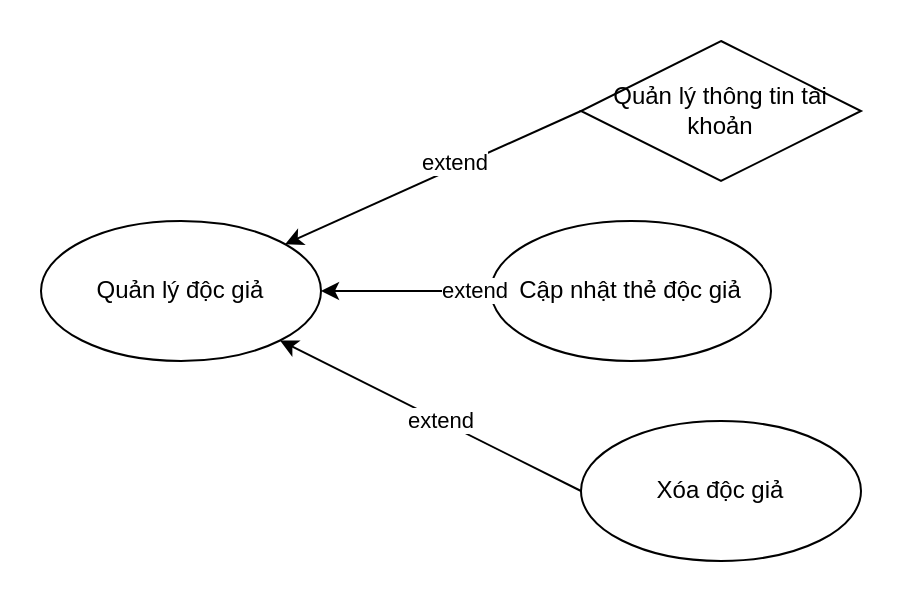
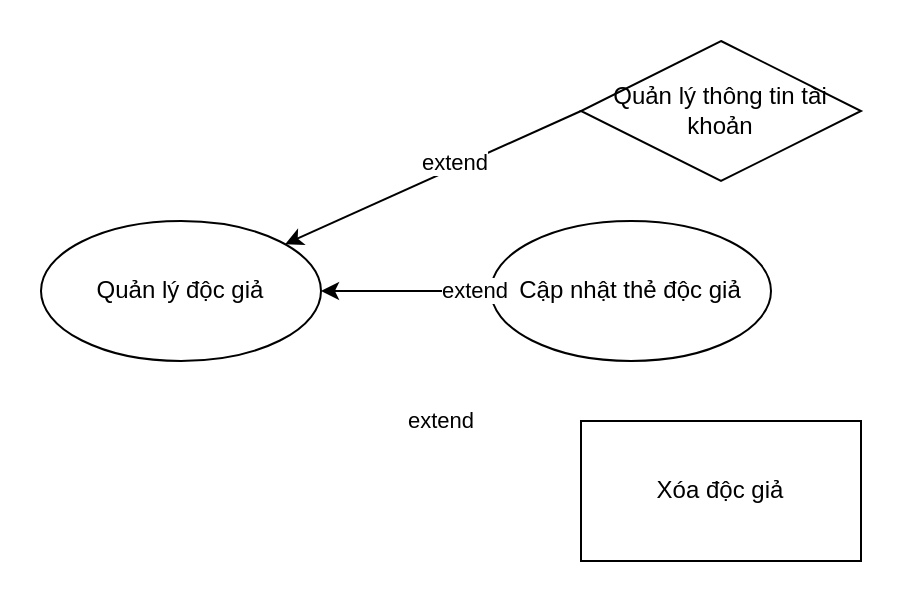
edge "Xóa độc giả" -> "Quản lý độc giả": removed
node "Xóa độc giả": shape ellipse -> rectangle
